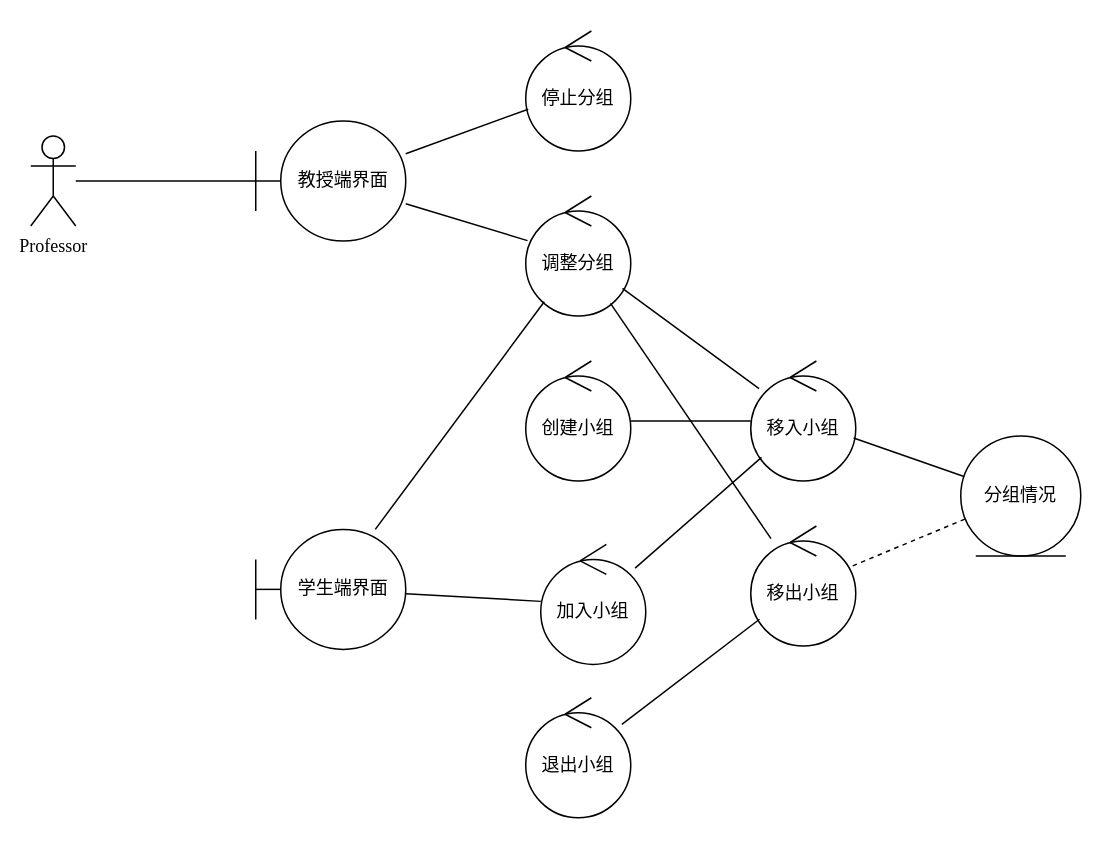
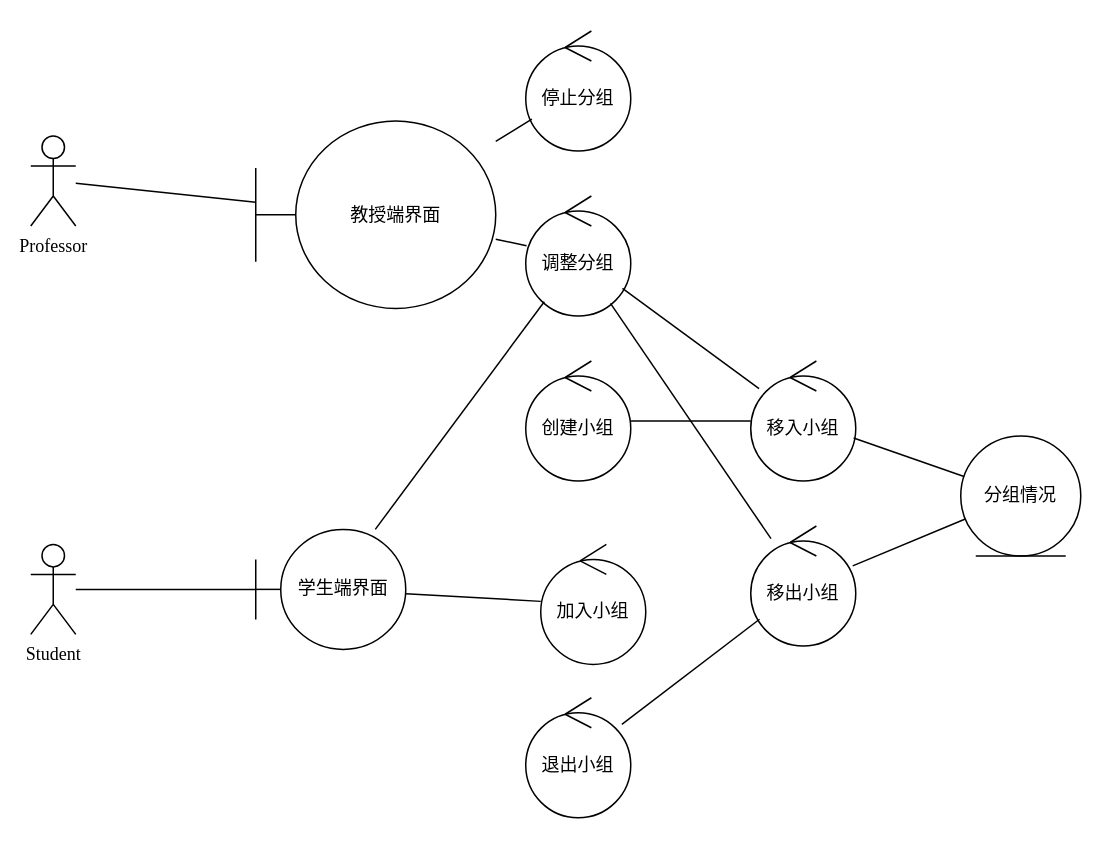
node "教授端界面": size 150x120 -> 240x188
edge "移入小组" -- "加入小组": removed
edge "分组情况" -- "移出小组": style dashed -> solid
node "Student": added
edge "Student" -- "学生端界面": added
